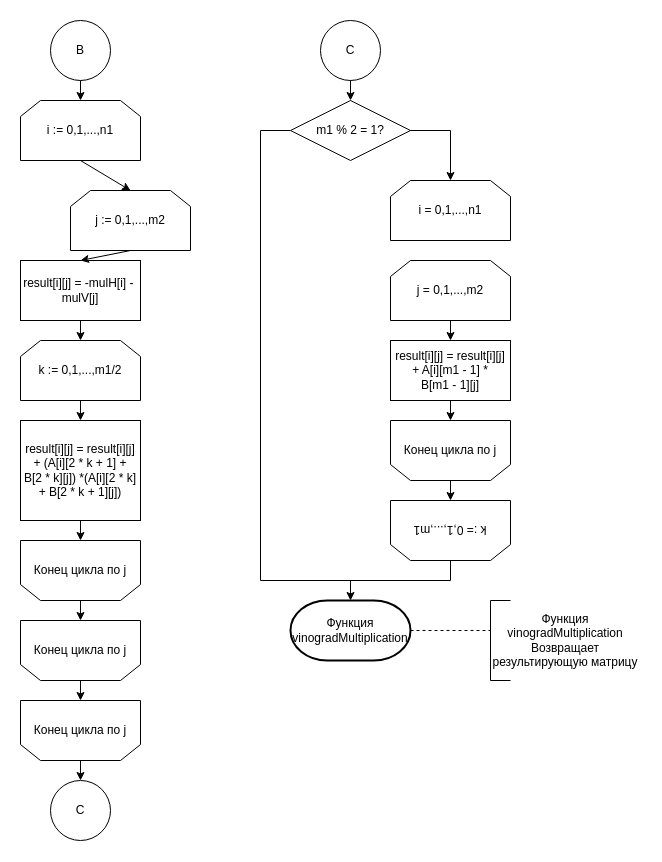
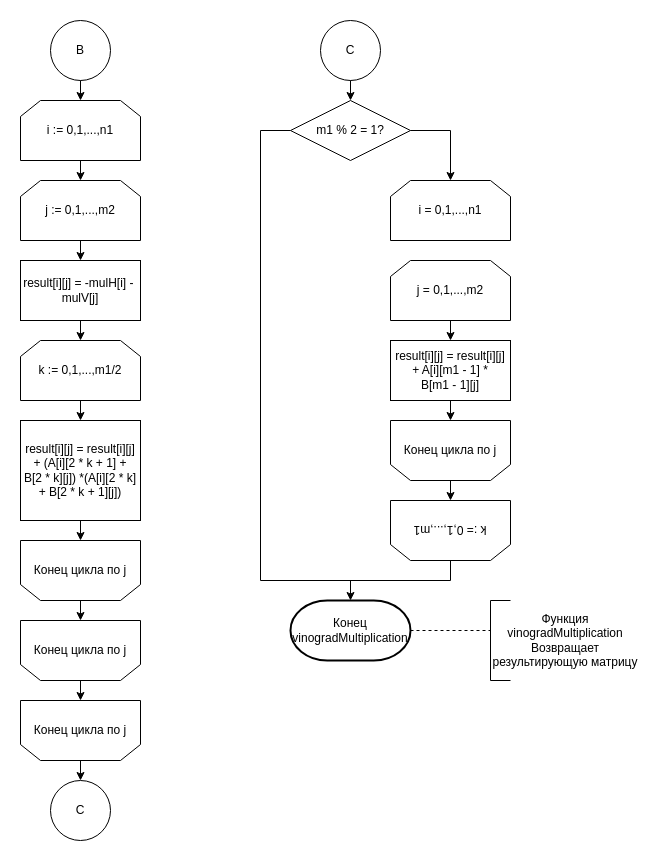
node "j := 0,1,...,m2": moved (131, 221) -> (81, 211)
node "Функция vinogradMultiplication": label "Функция vinogradMultiplication" -> "Конец vinogradMultiplication"
